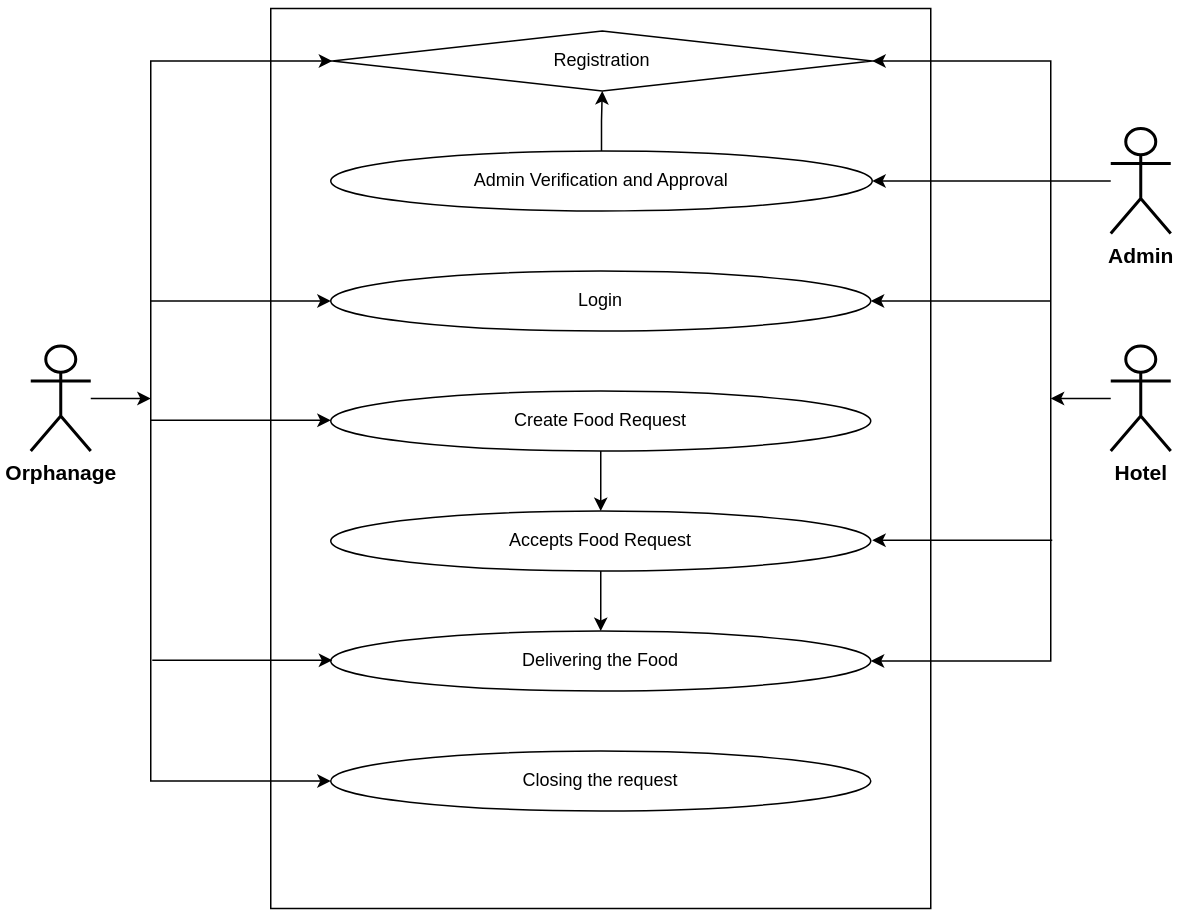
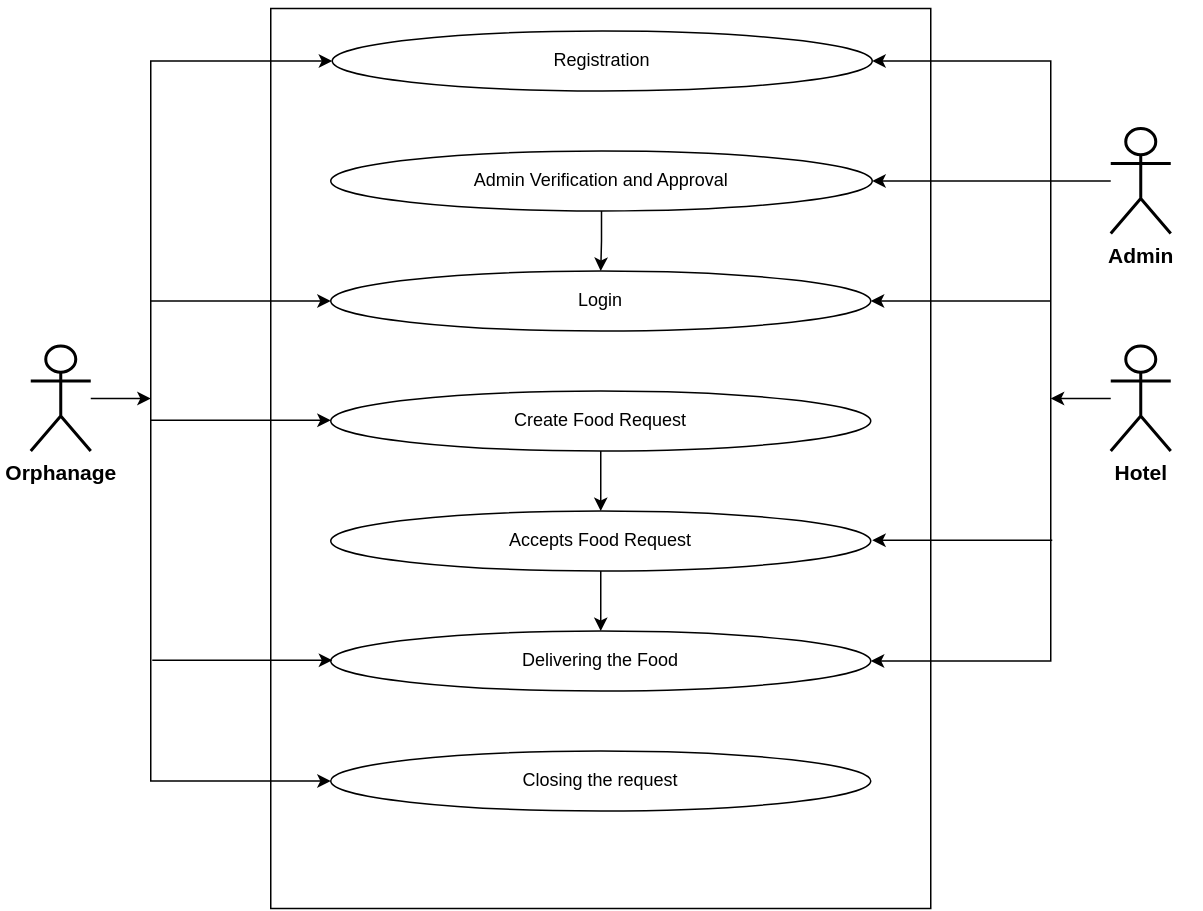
node "Registration": shape diamond -> ellipse
edge "Admin Verification and Approval" -> "Registration": now "Admin Verification and Approval" -> "Login"
